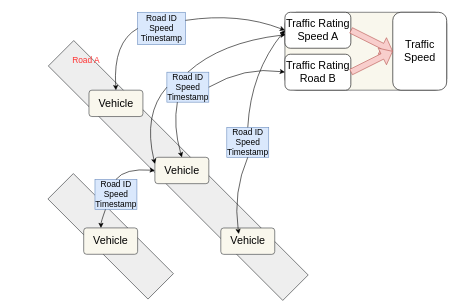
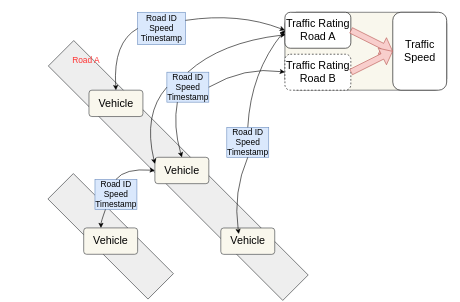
node "Traffic Rating Speed A": label "Traffic Rating Speed A" -> "Traffic Rating Road A"
node "Traffic Rating Road B": style solid -> dashed
